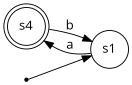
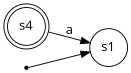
edge "s4" -> "s1": label "b" -> "a"
edge "s1" -> "s4": removed, label "a"
